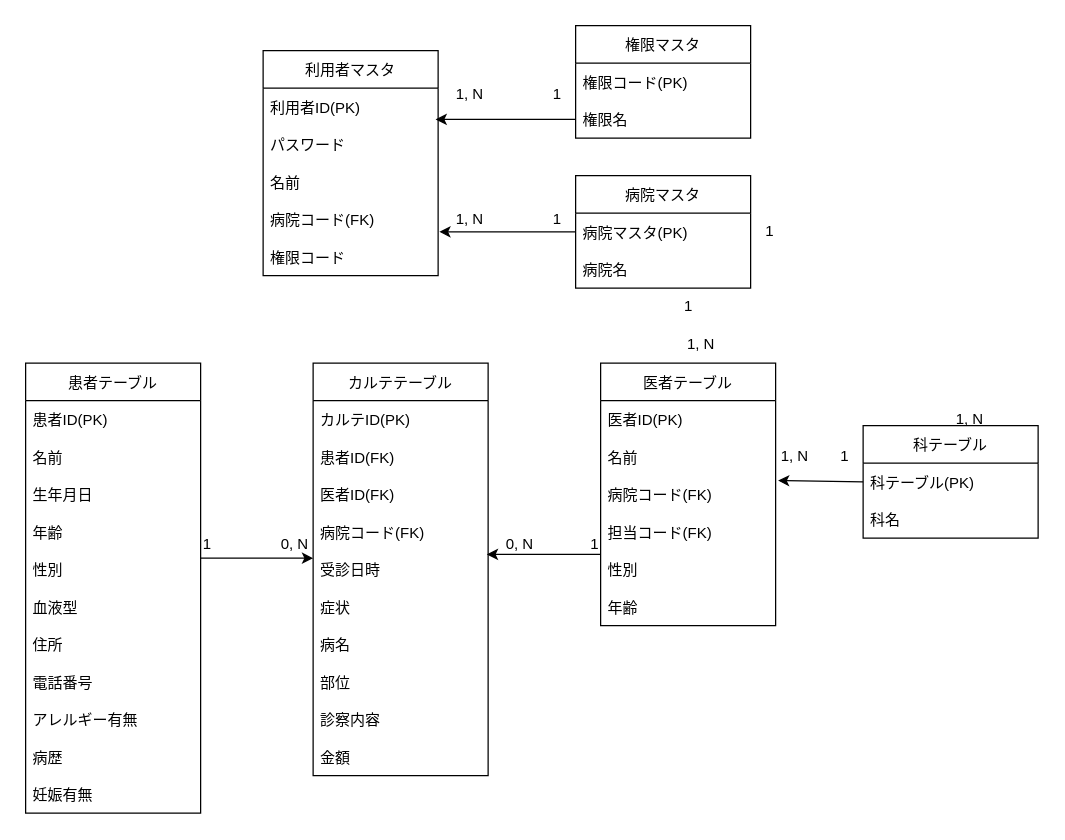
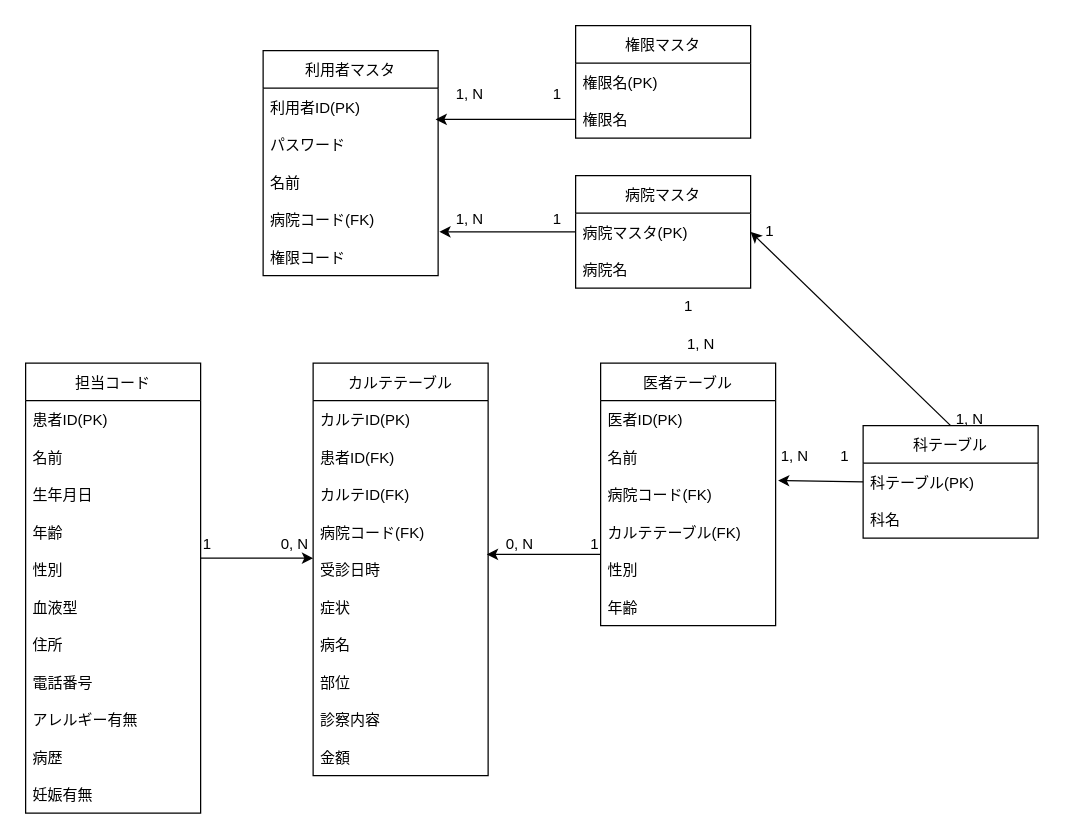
node "権限コード(PK)": label "権限コード(PK)" -> "権限名(PK)"
edge "科テーブル" -> "病院マスタ(PK)": added
node "患者テーブル": label "患者テーブル" -> "担当コード"
node "医者ID(FK)": label "医者ID(FK)" -> "カルテID(FK)"
node "担当コード(FK)": label "担当コード(FK)" -> "カルテテーブル(FK)"
